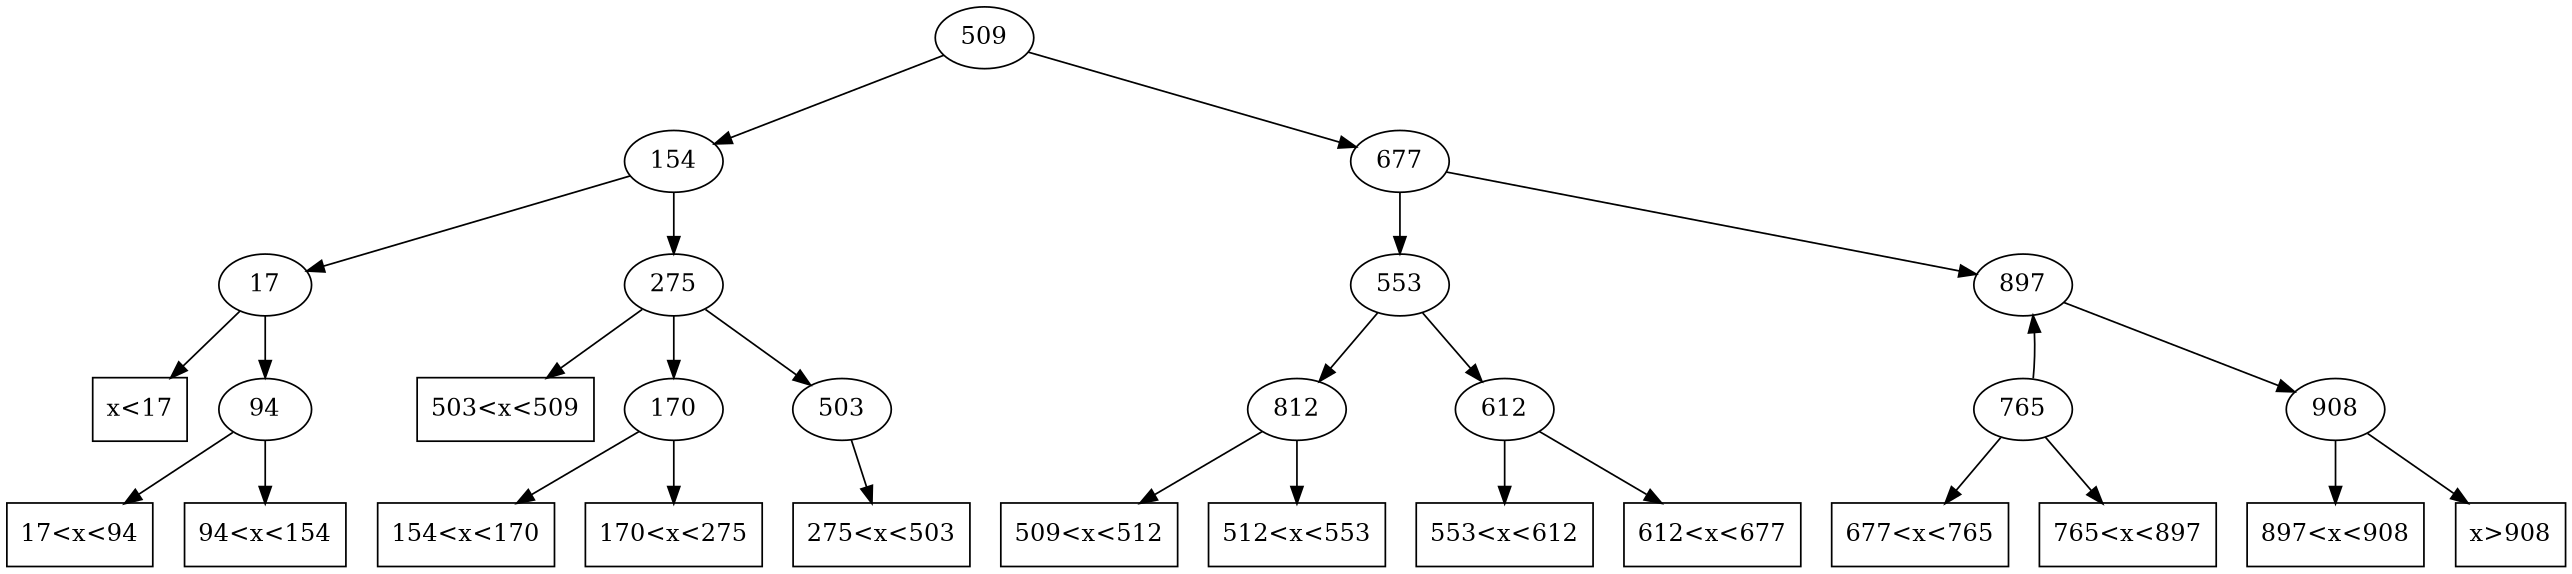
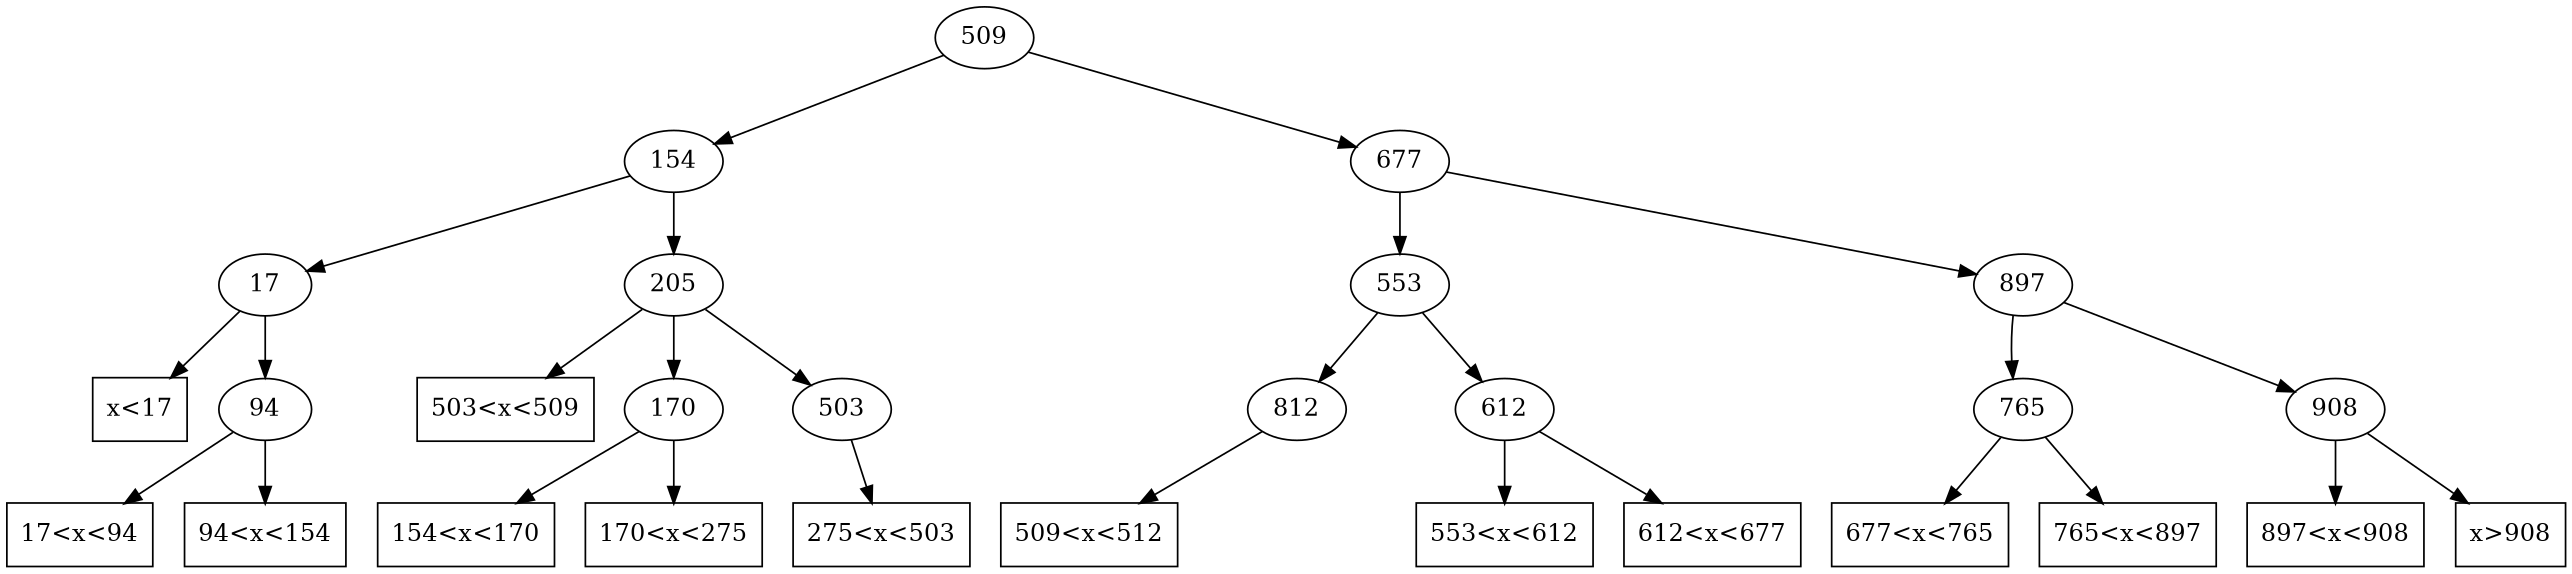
node "275": label "275" -> "205"
edge "765" -> "897": reversed
node "512<x<553": removed
